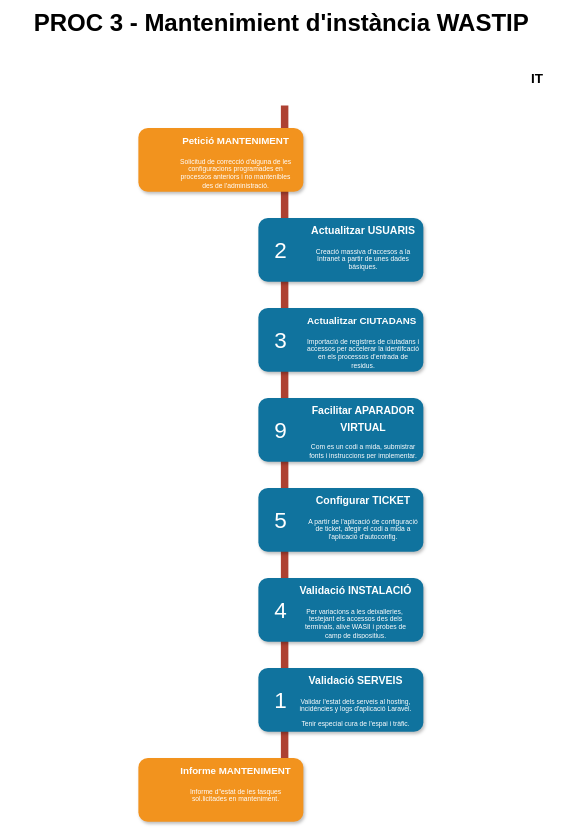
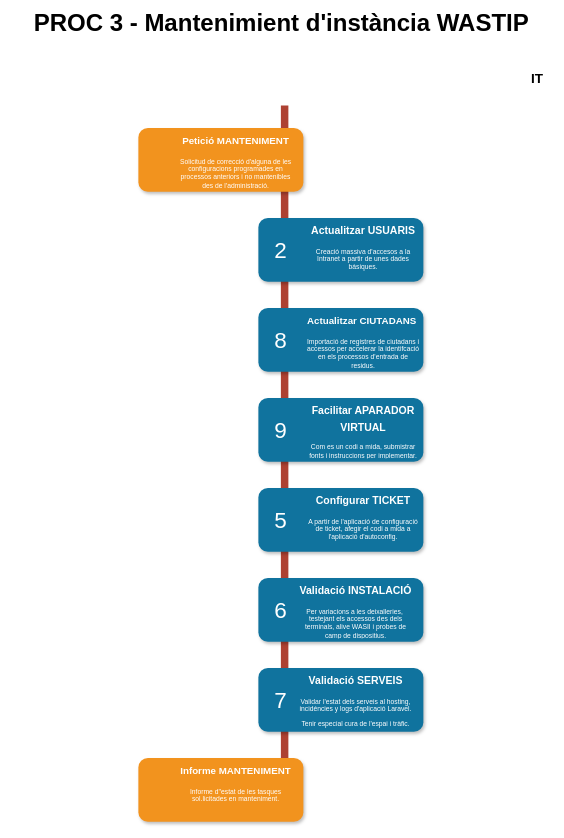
node "3": label "3" -> "8"
node "4": label "4" -> "6"
node "1": label "1" -> "7"
